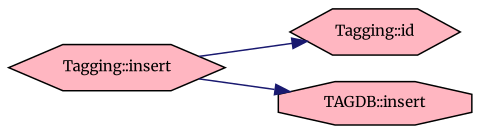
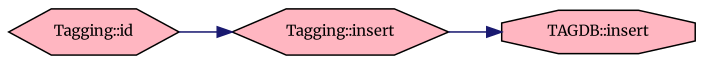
edge "Tagging::insert" -> "Tagging::id": reversed
